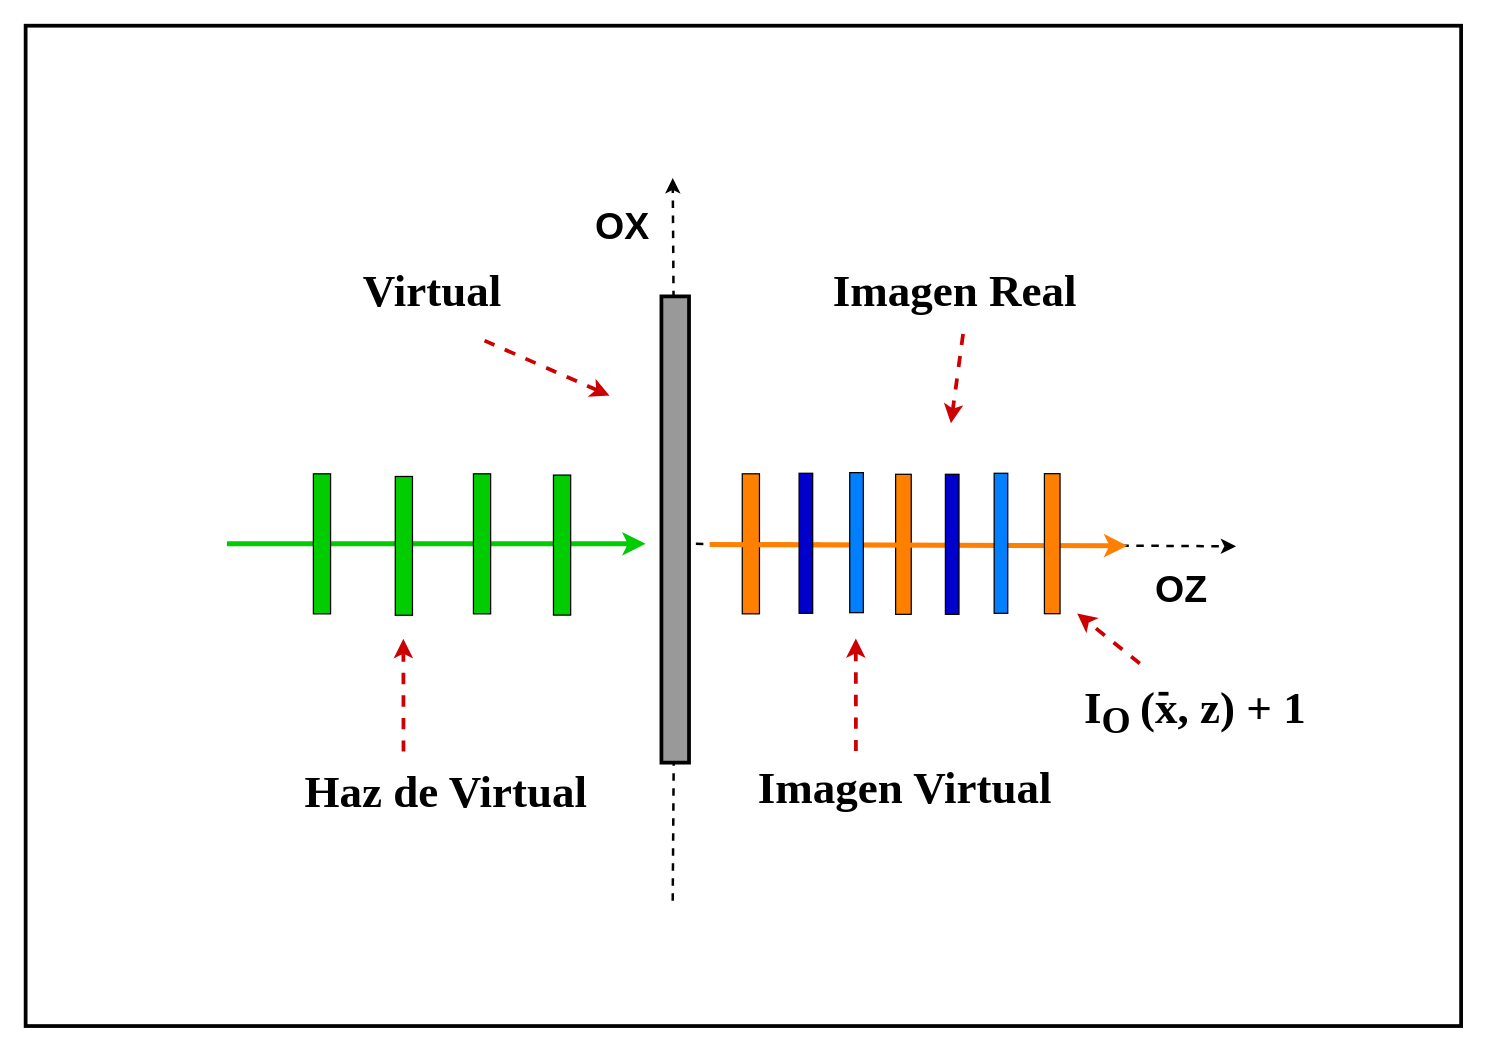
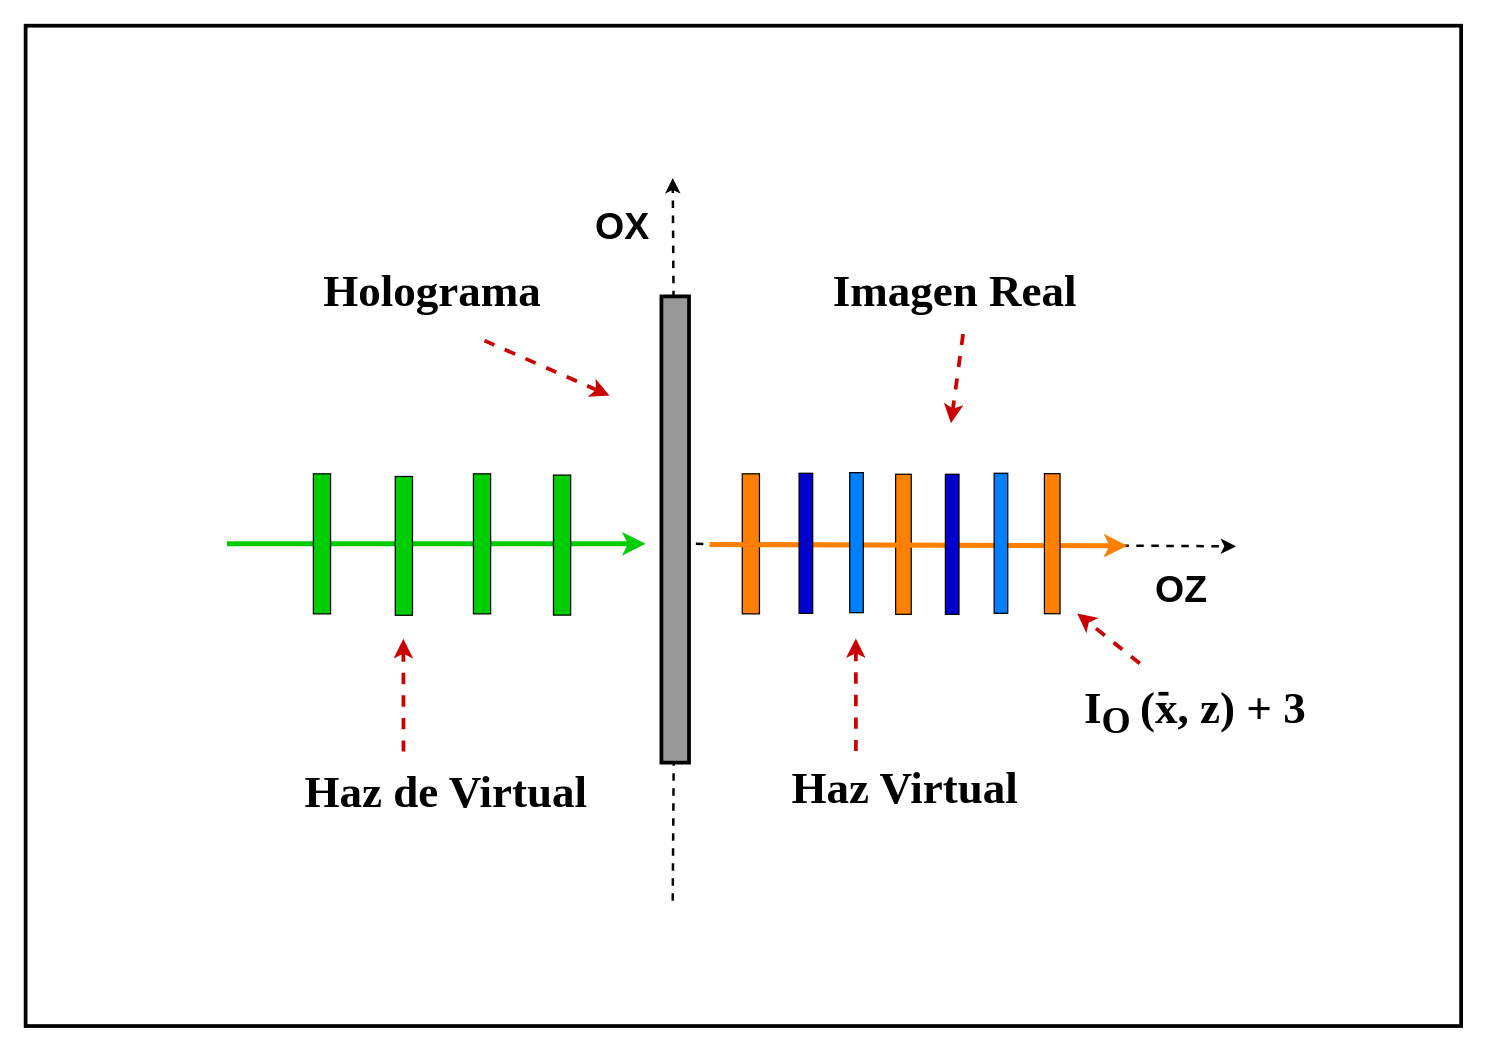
node "Virtual": label "Virtual" -> "Holograma"
node "IO (x, z) + 1": label "IO (x, z) + 1" -> "IO (x, z) + 3"
node "Imagen Virtual": label "Imagen Virtual" -> "Haz Virtual"
